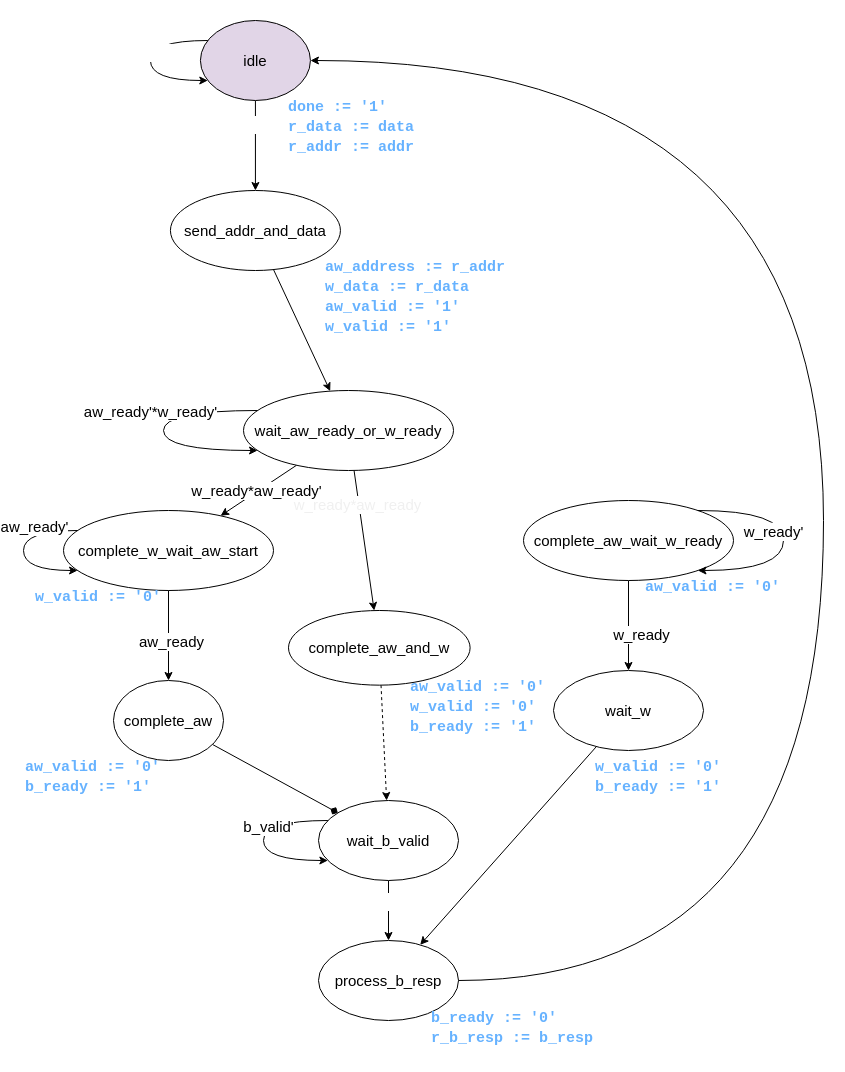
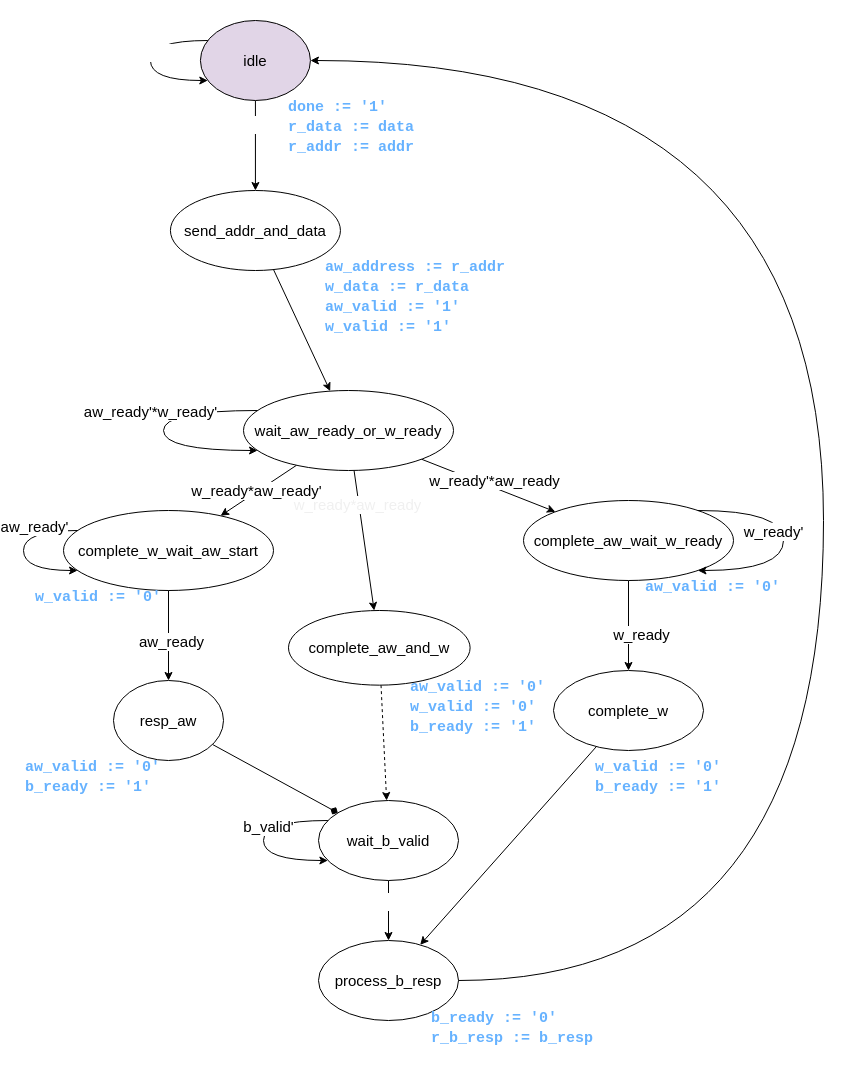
edge "wait_aw_ready_or_w_ready" -> "complete_aw_wait_w_ready": added, label "w_ready'*aw_ready"
node "wait_w": label "wait_w" -> "complete_w"
node "complete_aw": label "complete_aw" -> "resp_aw"
